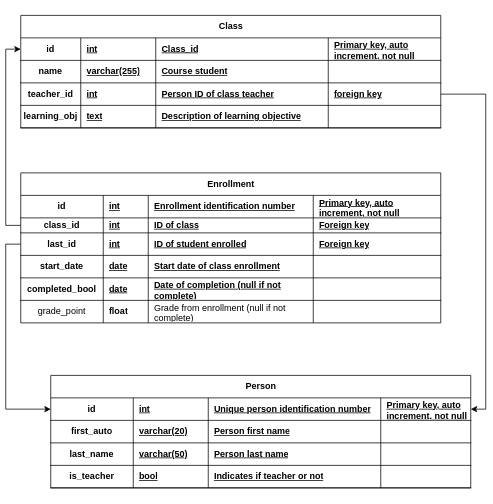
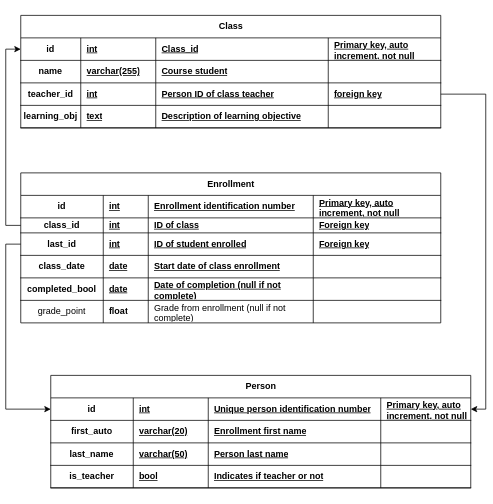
node "start_date": label "start_date" -> "class_date"
node "Person first name": label "Person first name" -> "Enrollment first name"
